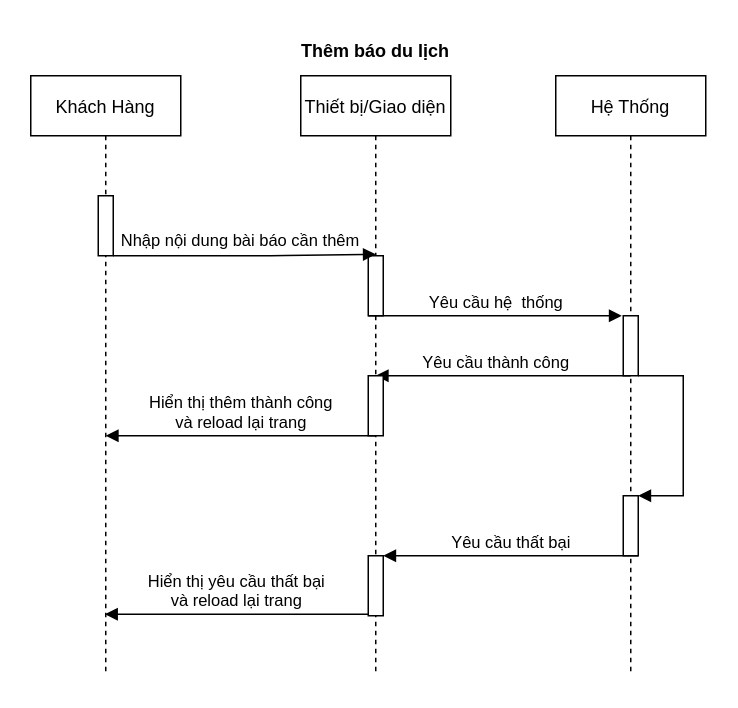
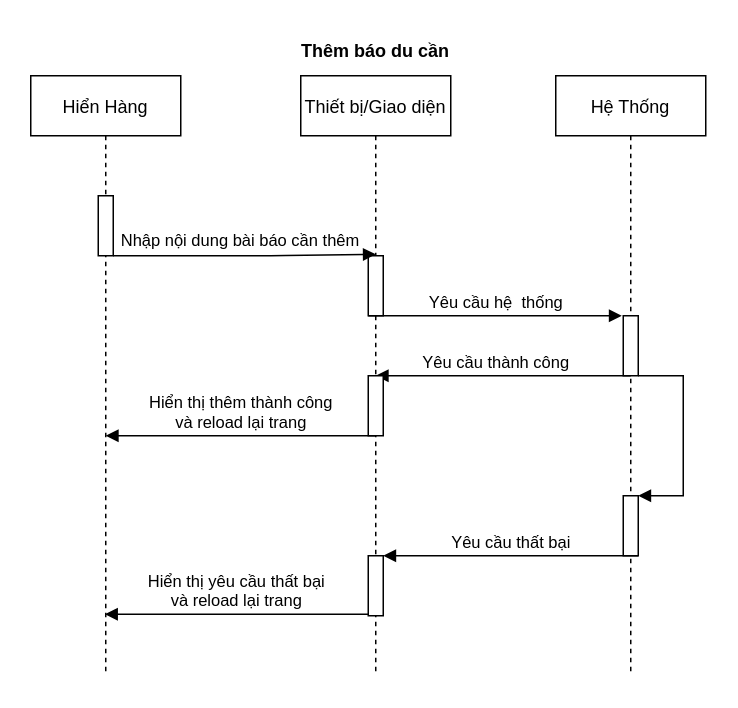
node "Thêm báo du lịch": label "Thêm báo du lịch" -> "Thêm báo du cần"
node "Khách Hàng": label "Khách Hàng" -> "Hiển Hàng"
